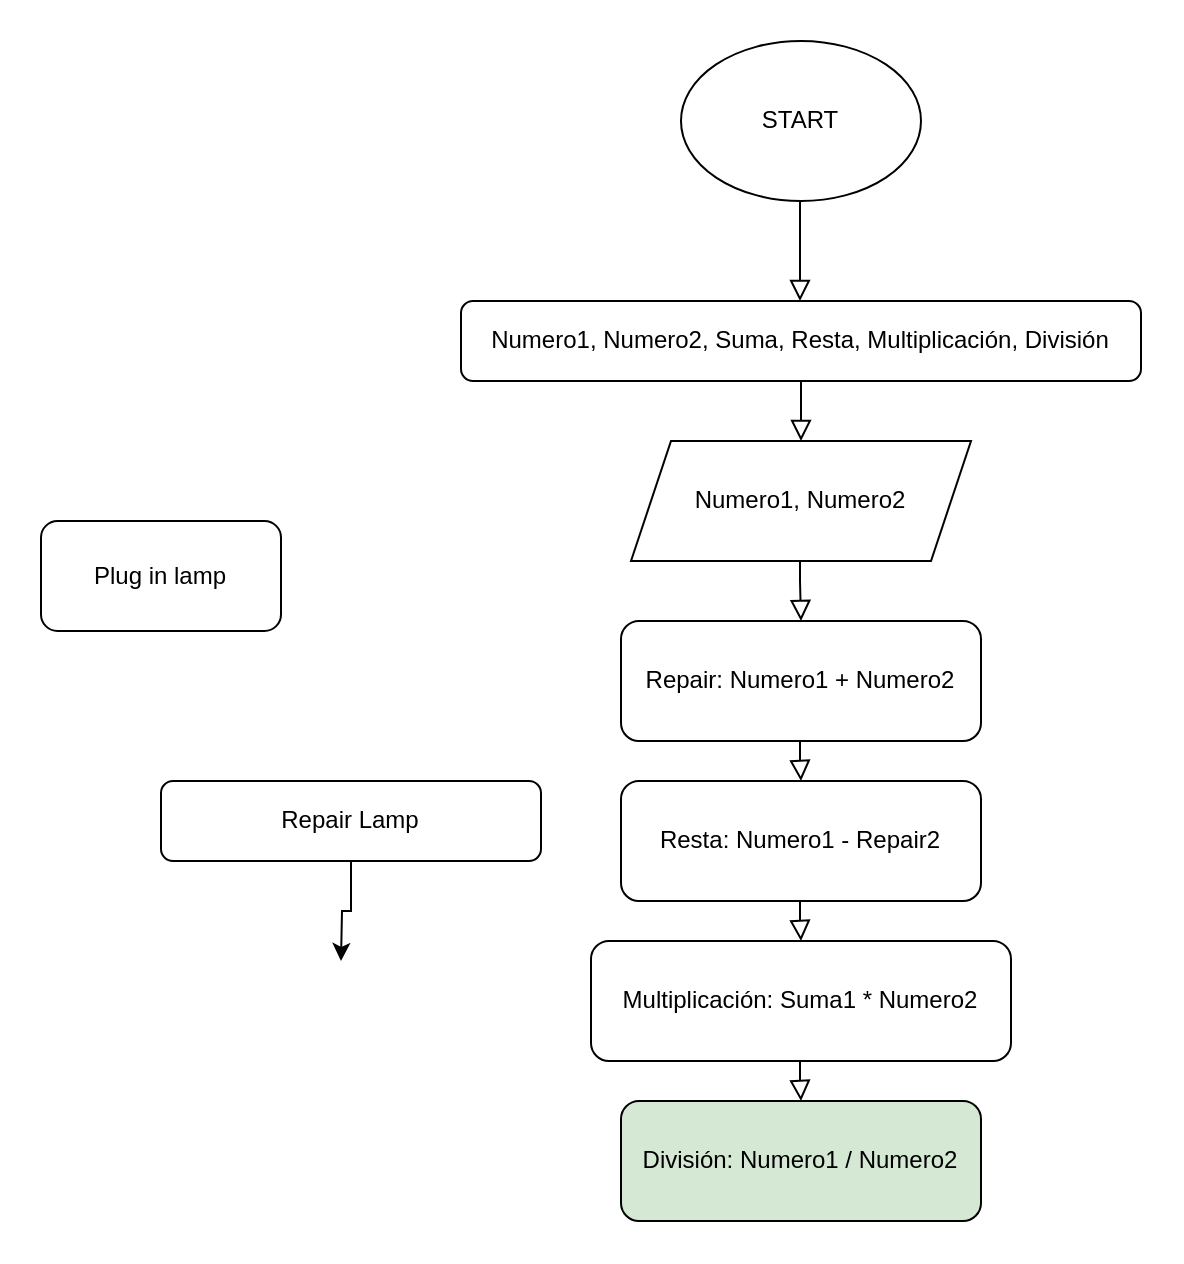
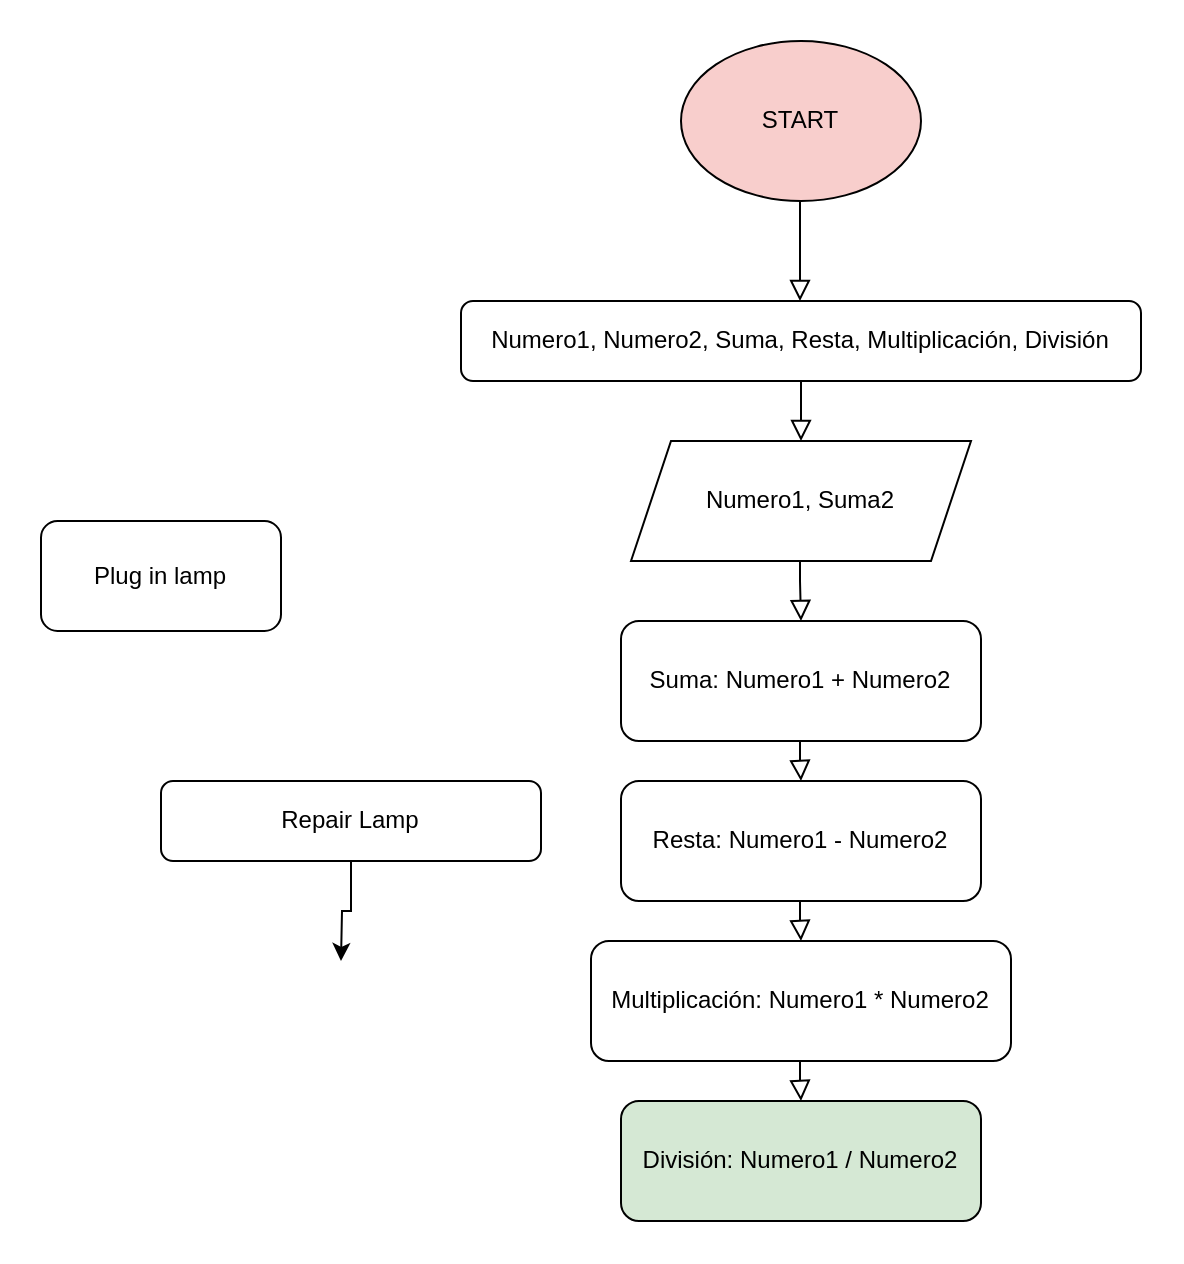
node "START": fillcolor #ffffff -> #f8cecc
node "Numero1, Numero2": label "Numero1, Numero2" -> "Numero1, Suma2"
node "Repair: Numero1 + Numero2": label "Repair: Numero1 + Numero2" -> "Suma: Numero1 + Numero2"
node "Resta: Numero1 - Repair2": label "Resta: Numero1 - Repair2" -> "Resta: Numero1 - Numero2"
node "Multiplicación: Suma1 * Numero2": label "Multiplicación: Suma1 * Numero2" -> "Multiplicación: Numero1 * Numero2"
